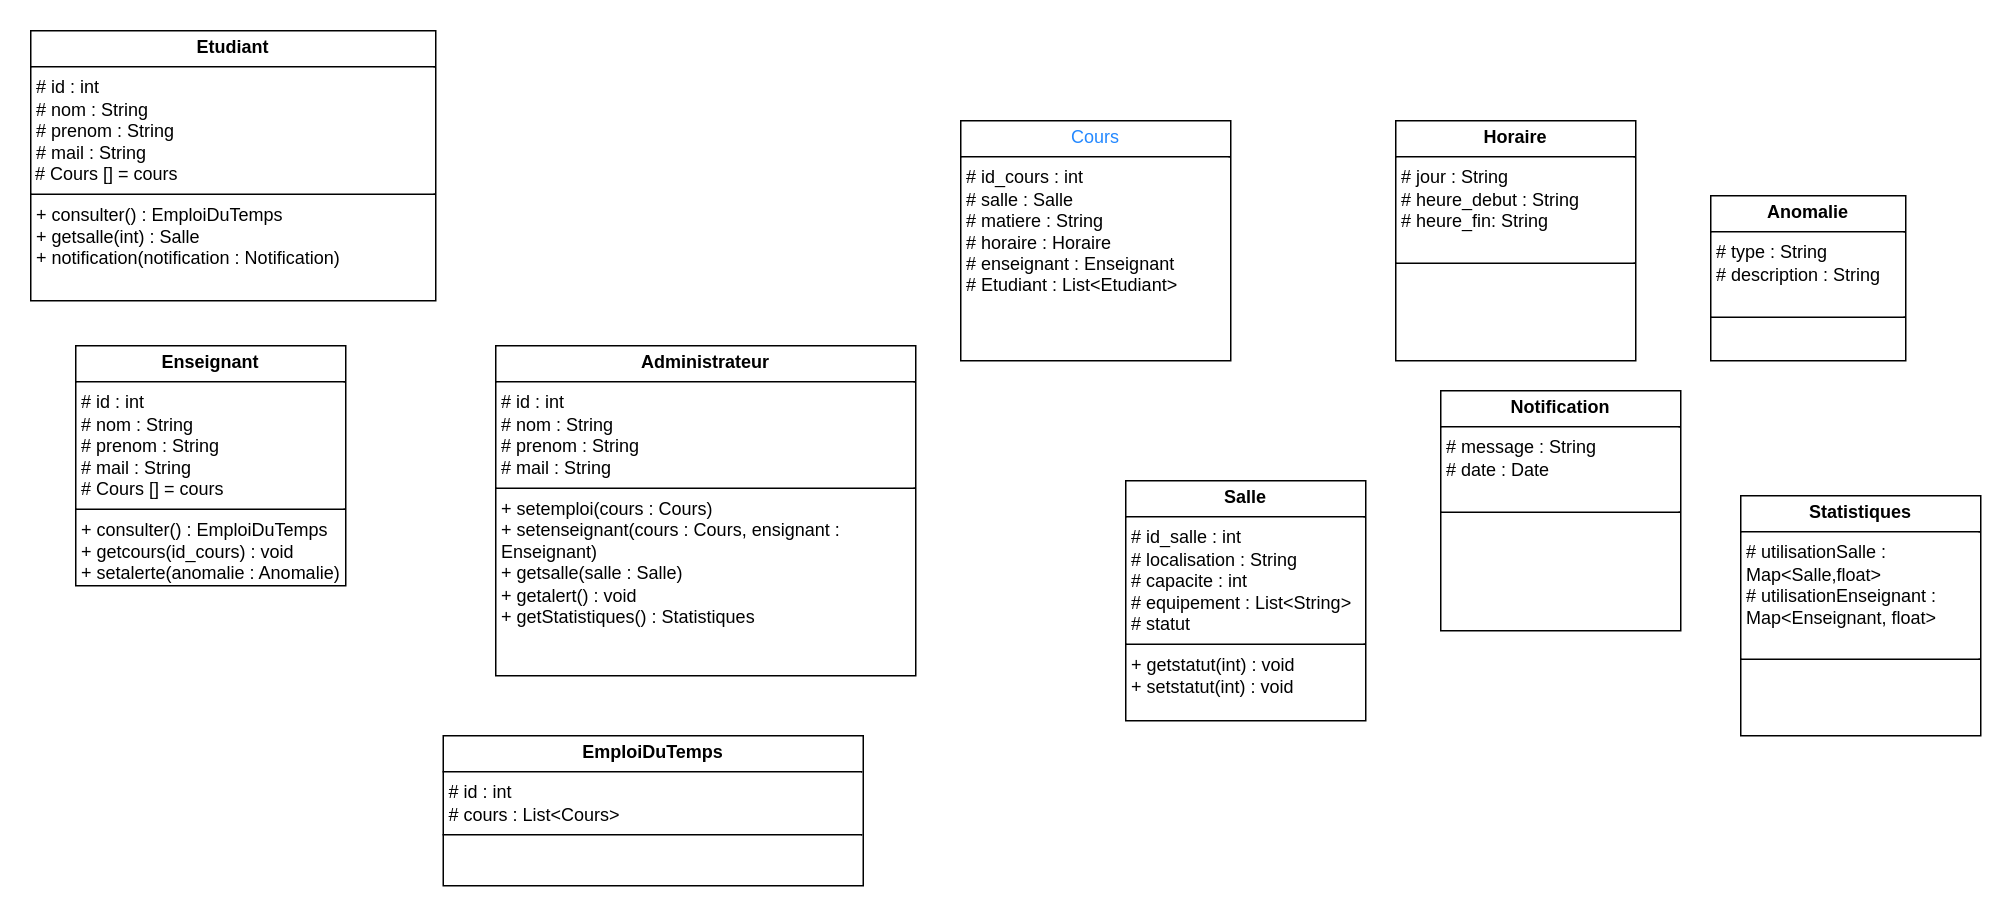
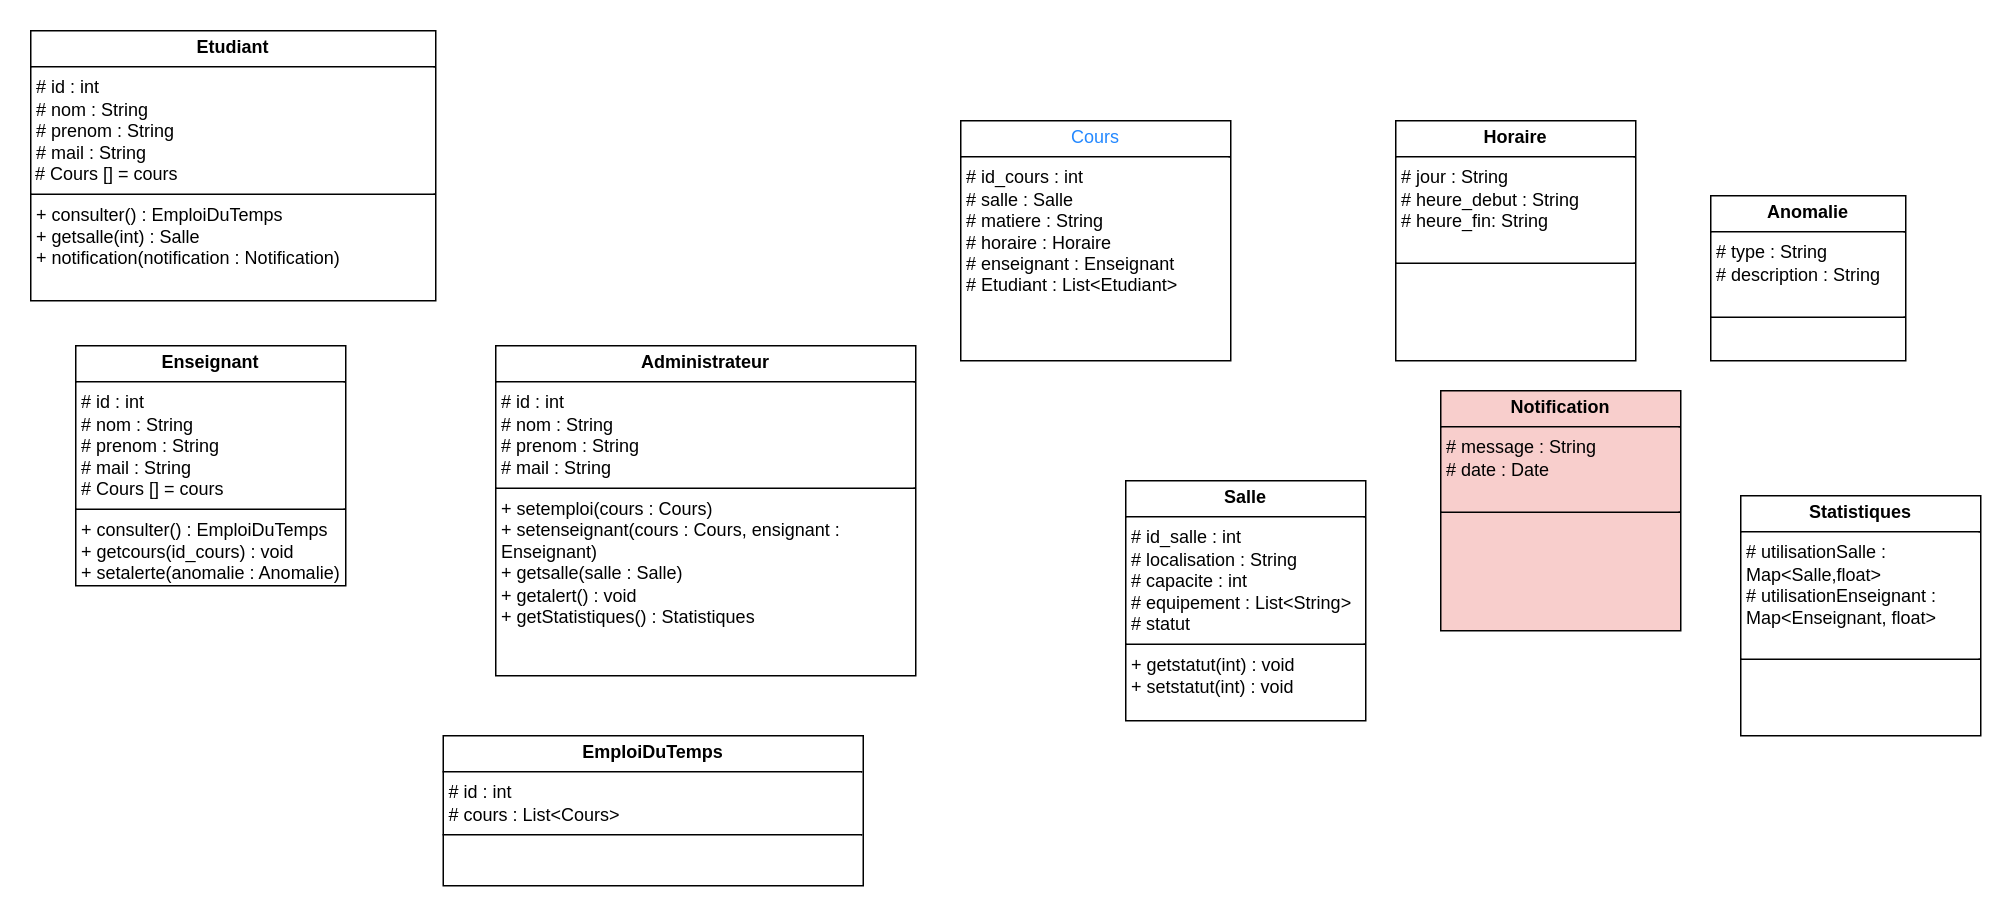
node "Notification # message : String # date : Date": fillcolor #ffffff -> #f8cecc
